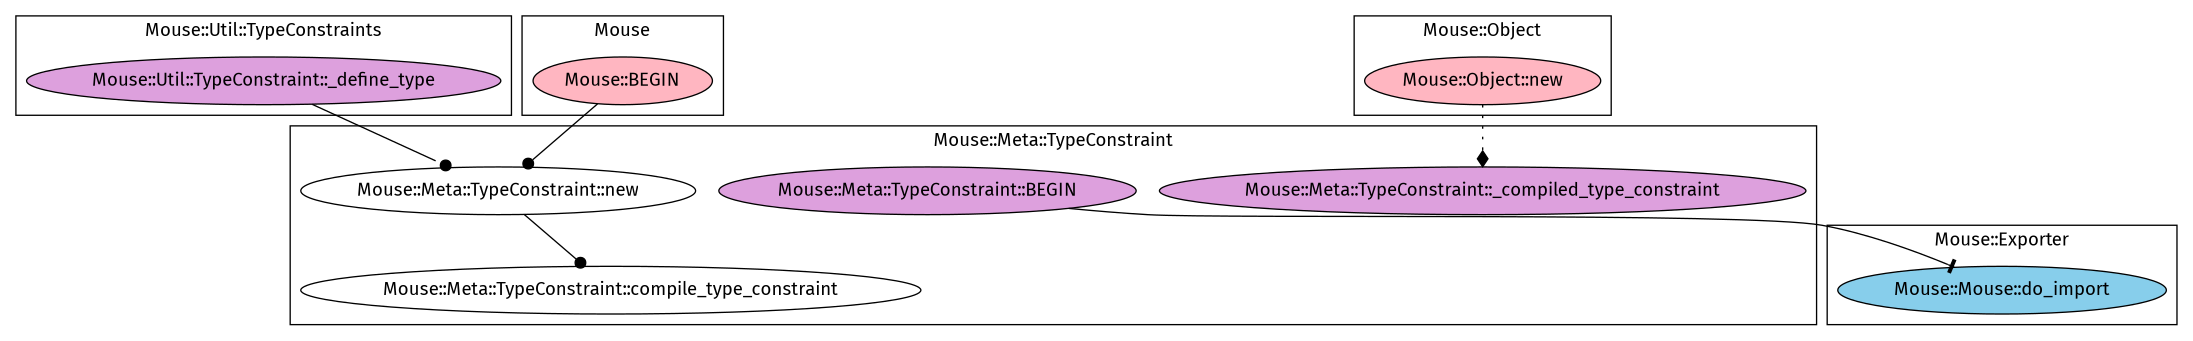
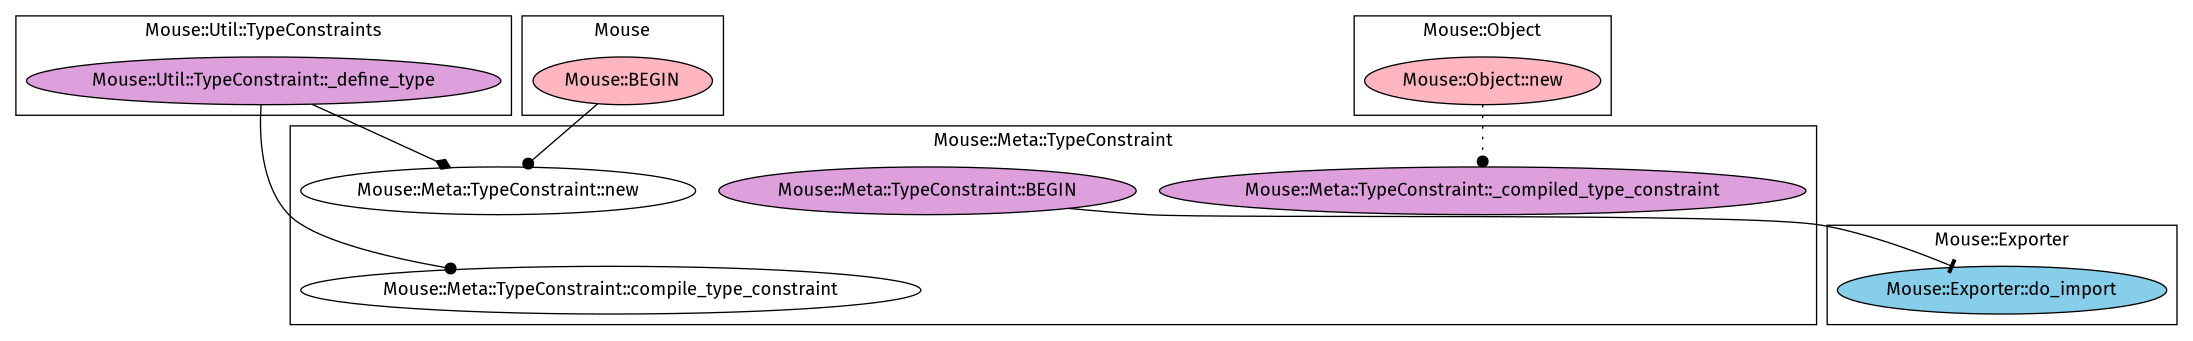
edge "Mouse::Util::TypeConstraint::_define_type" -> "Mouse::Meta::TypeConstraint::new": arrowhead dot -> diamond
edge "Mouse::Object::new" -> "Mouse::Meta::TypeConstraint::_compiled_type_constraint": arrowhead diamond -> dot
edge "Mouse::Meta::TypeConstraint::new" -> "Mouse::Meta::TypeConstraint::compile_type_constraint": now "Mouse::Util::TypeConstraint::_define_type" -> "Mouse::Meta::TypeConstraint::compile_type_constraint"
node "Mouse::Mouse::do_import": label "Mouse::Mouse::do_import" -> "Mouse::Exporter::do_import"
